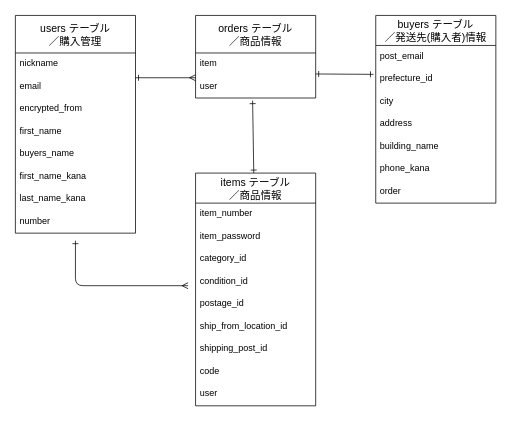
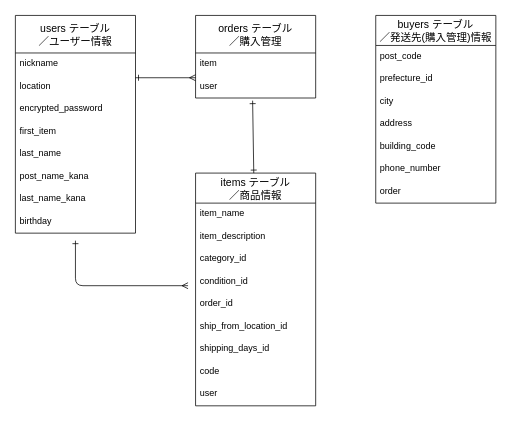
node "buyers テーブル ／発送先(購入者)情報": label "buyers テーブル ／発送先(購入者)情報" -> "buyers テーブル ／発送先(購入管理)情報"
node "users テーブル ／購入管理": label "users テーブル ／購入管理" -> "users テーブル ／ユーザー情報"
node "orders テーブル ／商品情報": label "orders テーブル ／商品情報" -> "orders テーブル ／購入管理"
node "post_email": label "post_email" -> "post_code"
edge "item" -- "prefecture_id": removed
node "email": label "email" -> "location"
node "encrypted_from": label "encrypted_from" -> "encrypted_password"
node "first_name": label "first_name" -> "first_item"
node "building_name": label "building_name" -> "building_code"
node "buyers_name": label "buyers_name" -> "last_name"
node "phone_kana": label "phone_kana" -> "phone_number"
node "first_name_kana": label "first_name_kana" -> "post_name_kana"
node "item_number": label "item_number" -> "item_name"
node "number": label "number" -> "birthday"
node "item_password": label "item_password" -> "item_description"
node "postage_id": label "postage_id" -> "order_id"
node "shipping_post_id": label "shipping_post_id" -> "shipping_days_id"
